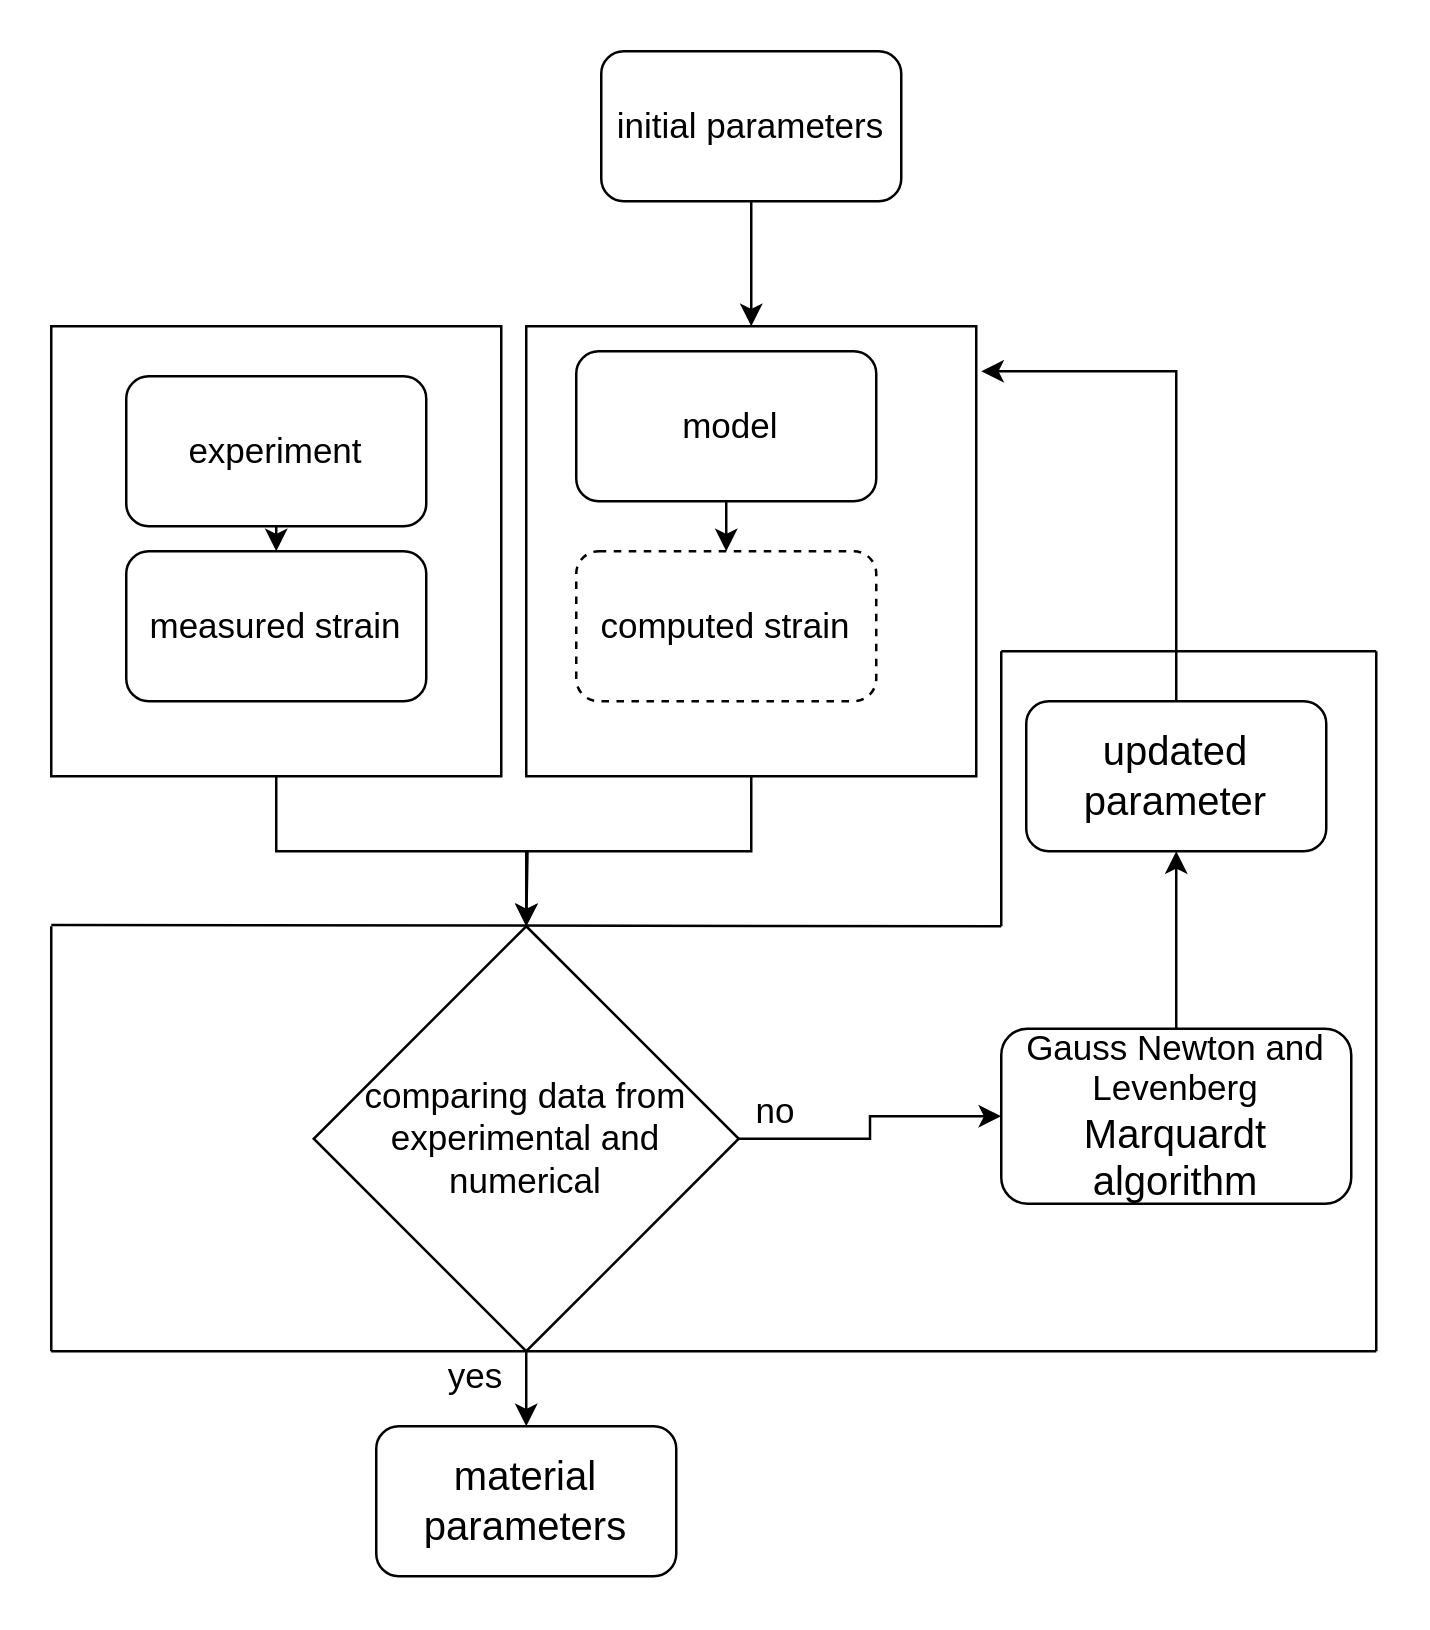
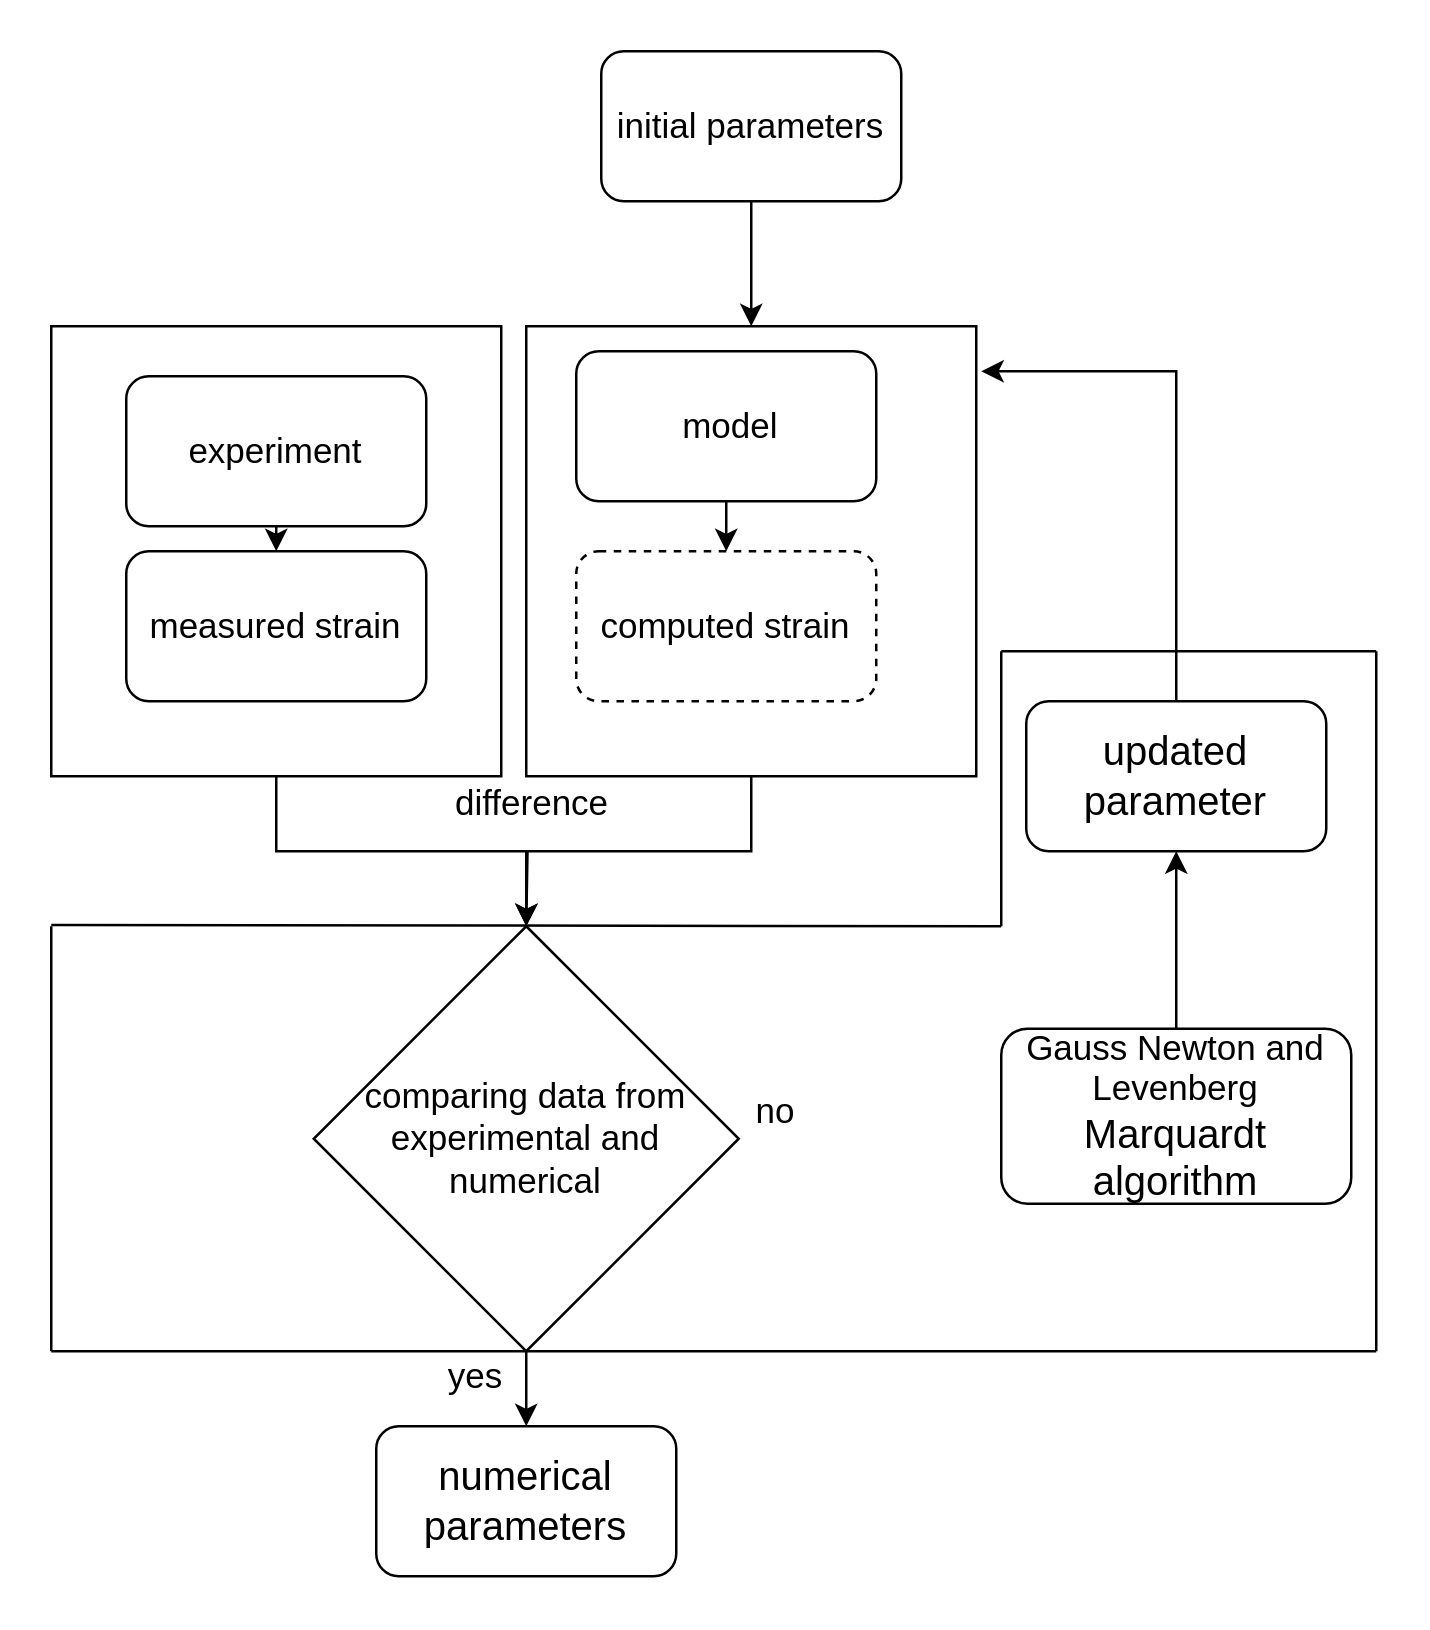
node "difference": added
edge "comparing data from experimental and numerical" -> "Gauss Newton and Levenberg Marquardt algorithm": removed
node "material parameters": label "material parameters" -> "numerical parameters"
